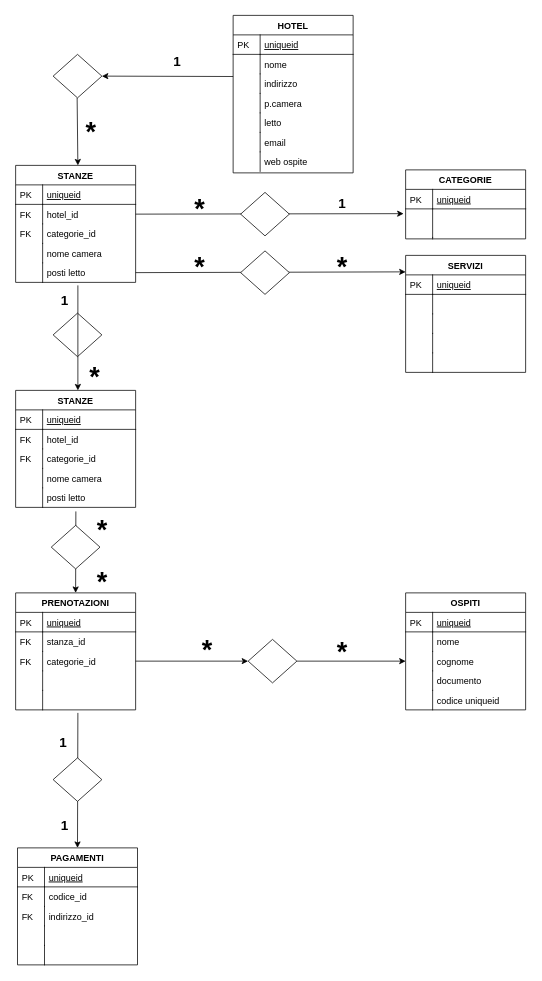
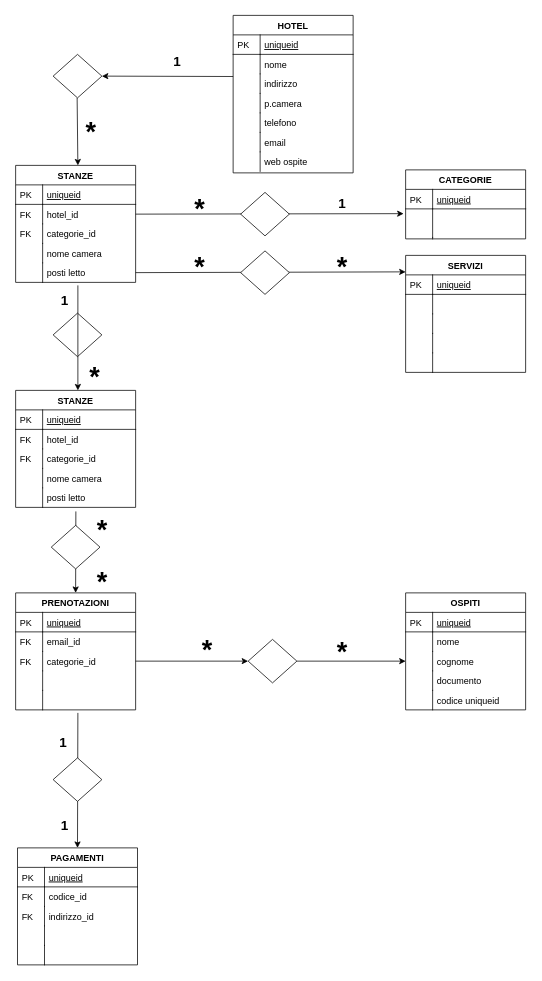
node "letto": label "letto" -> "telefono"
node "stanza_id": label "stanza_id" -> "email_id"
